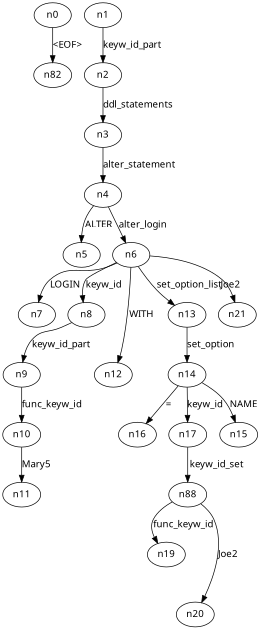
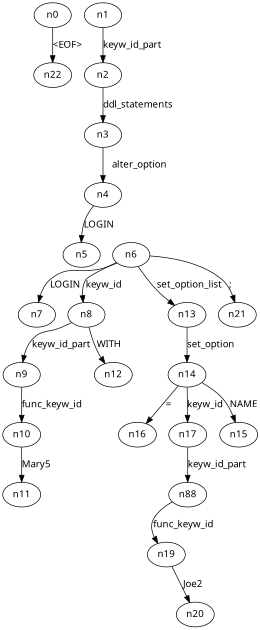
node "n82": label "n82" -> "n22"
edge "n3" -> "n4": label "alter_statement" -> "alter_option"
edge "n4" -> "n6": removed, label "alter_login"
edge "n4" -> "n5": label "ALTER" -> "LOGIN"
edge "n6" -> "n21": label "Joe2" -> ";"
edge "n6" -> "n12": now "n8" -> "n12"
edge "n17" -> "n88": label "keyw_id_set" -> "keyw_id_part"
edge "n88" -> "n20": now "n19" -> "n20"
